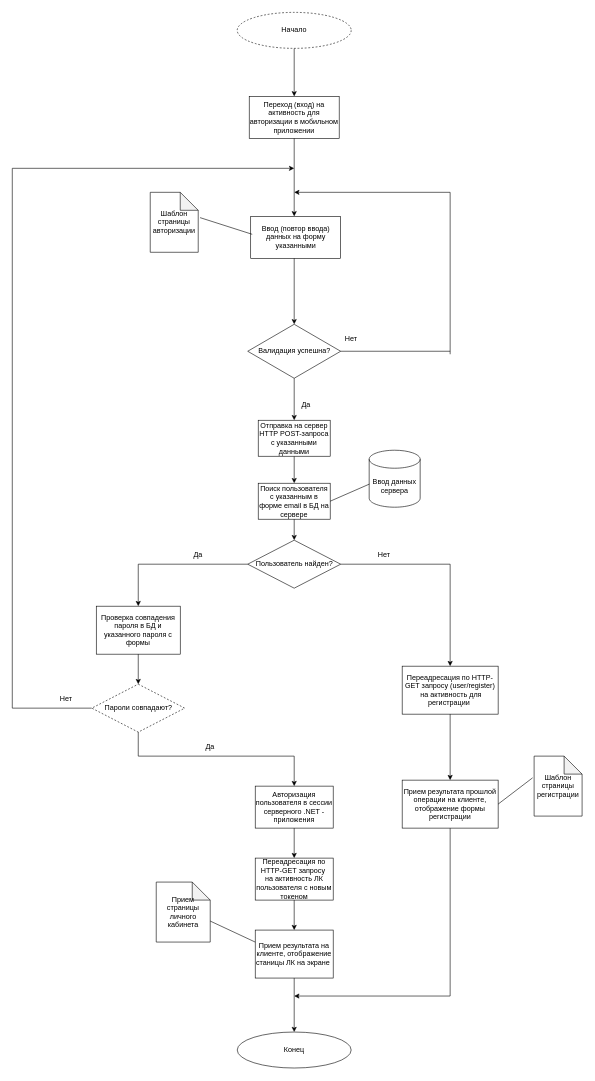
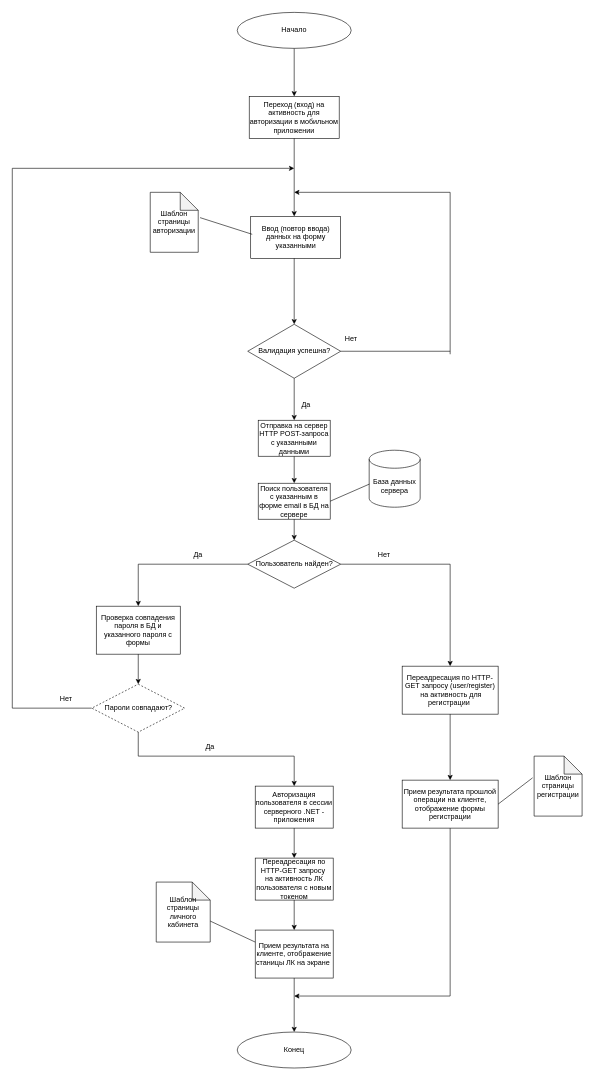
node "Начало": style dashed -> solid
node "Ввод данных сервера": label "Ввод данных сервера" -> "База данных сервера"
node "Прием страницы личного кабинета": label "Прием страницы личного кабинета" -> "Шаблон страницы личного кабинета"
